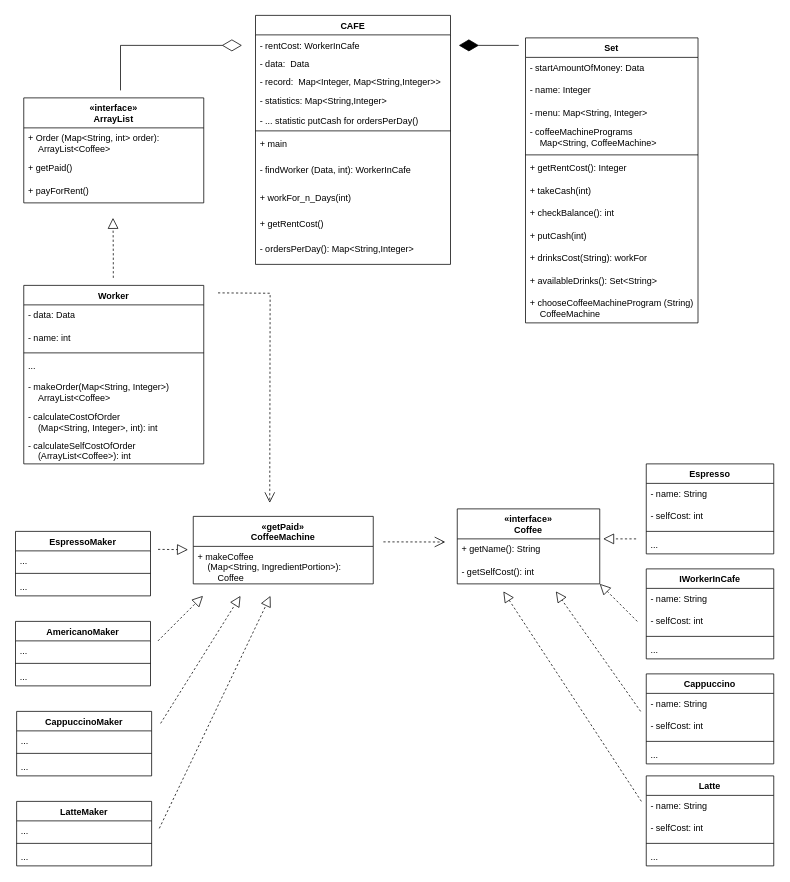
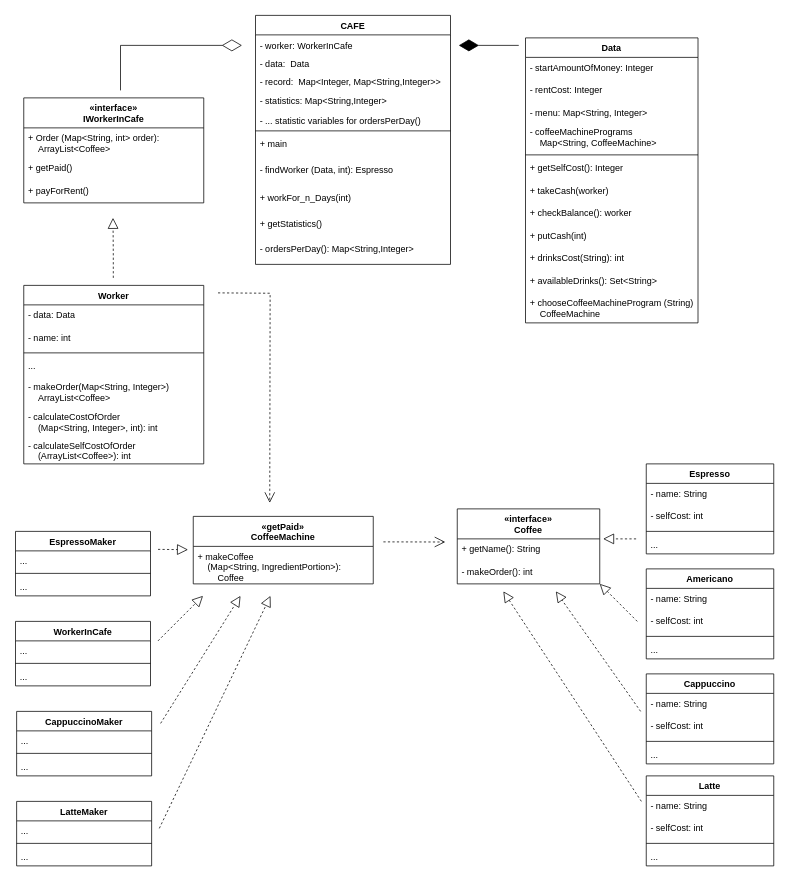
node "- rentCost: WorkerInCafe": label "- rentCost: WorkerInCafe" -> "- worker: WorkerInCafe"
node "Set": label "Set" -> "Data"
node "- startAmountOfMoney: Data": label "- startAmountOfMoney: Data" -> "- startAmountOfMoney: Integer"
node "- name: Integer": label "- name: Integer" -> "- rentCost: Integer"
node "«interface» ArrayList": label "«interface» ArrayList" -> "«interface» IWorkerInCafe"
node "- ... statistic putCash for ordersPerDay()": label "- ... statistic putCash for ordersPerDay()" -> "- ... statistic variables for ordersPerDay()"
node "+ getRentCost(): Integer": label "+ getRentCost(): Integer" -> "+ getSelfCost(): Integer"
node "- findWorker (Data, int): WorkerInCafe": label "- findWorker (Data, int): WorkerInCafe" -> "- findWorker (Data, int): Espresso"
node "+ takeCash(int)": label "+ takeCash(int)" -> "+ takeCash(worker)"
node "+ checkBalance(): int": label "+ checkBalance(): int" -> "+ checkBalance(): worker"
node "+ getRentCost()": label "+ getRentCost()" -> "+ getStatistics()"
node "+ drinksCost(String): workFor": label "+ drinksCost(String): workFor" -> "+ drinksCost(String): int"
node "- getSelfCost(): int": label "- getSelfCost(): int" -> "- makeOrder(): int"
node "IWorkerInCafe": label "IWorkerInCafe" -> "Americano"
node "AmericanoMaker": label "AmericanoMaker" -> "WorkerInCafe"
